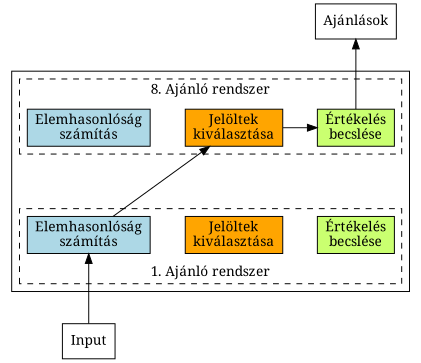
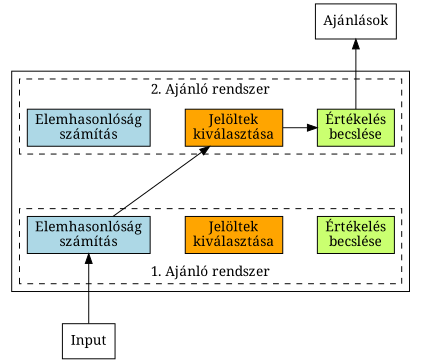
cluster "8. Ajánló rendszer": label "8. Ajánló rendszer" -> "2. Ajánló rendszer"
